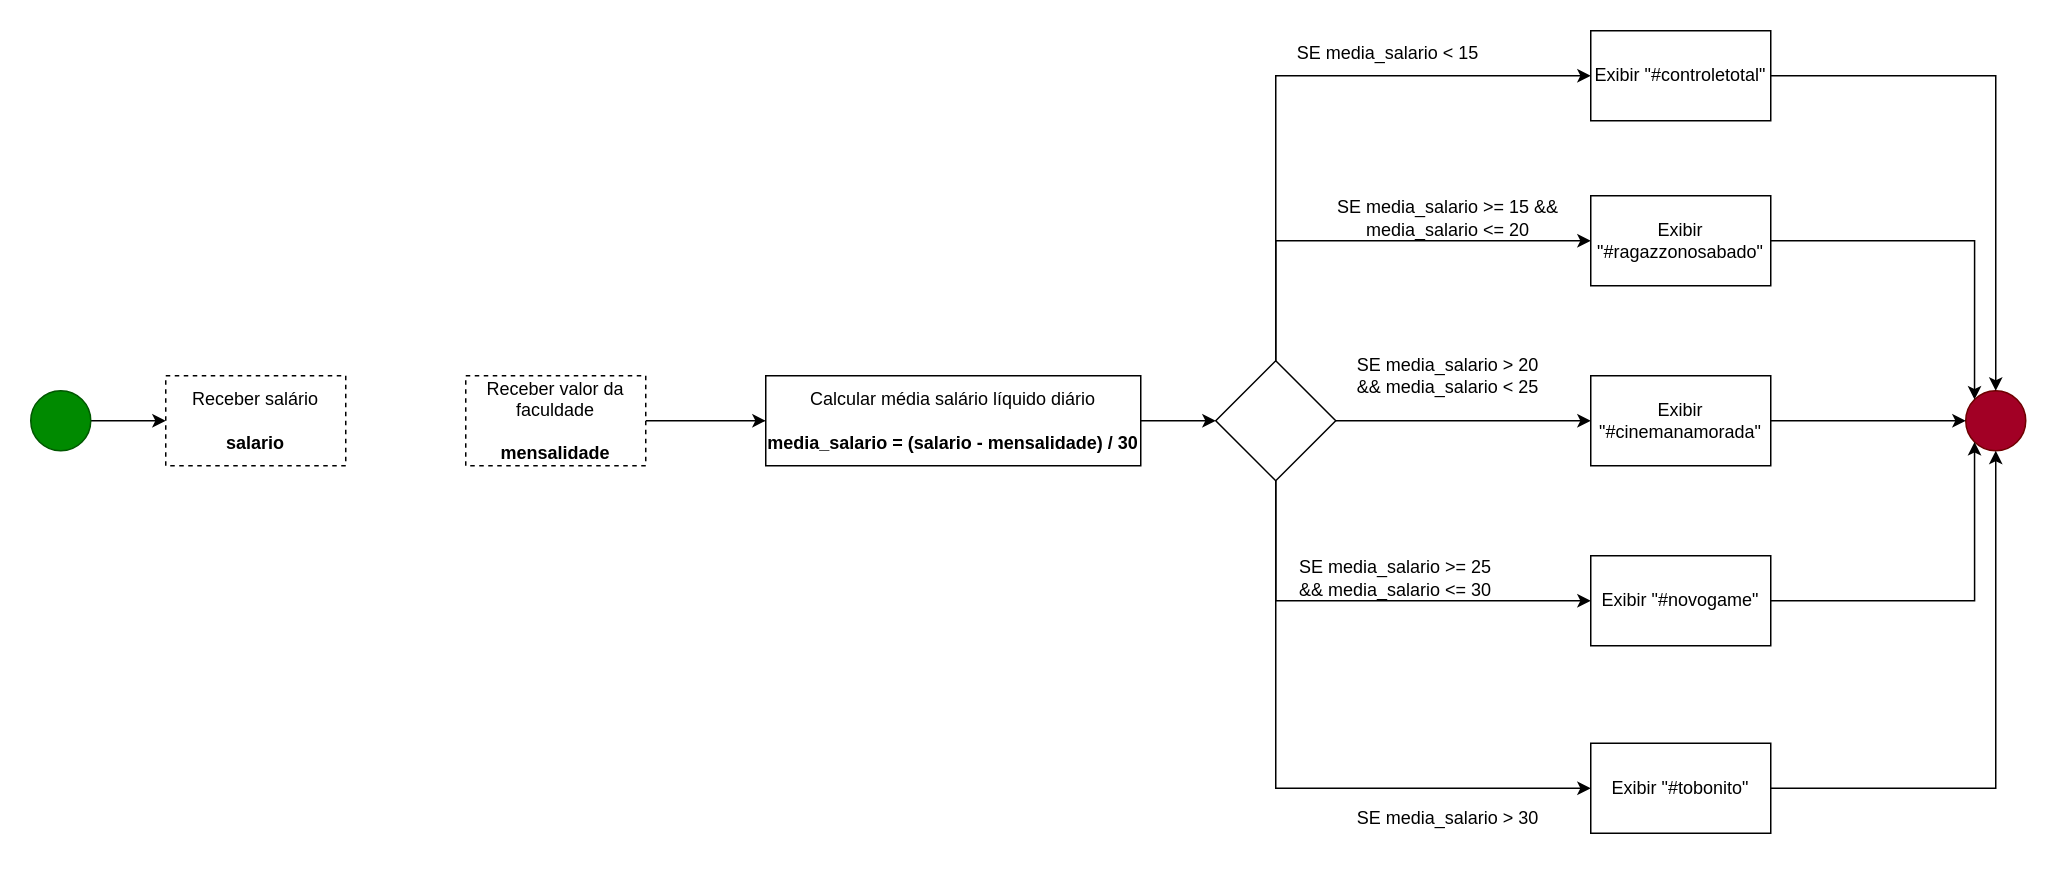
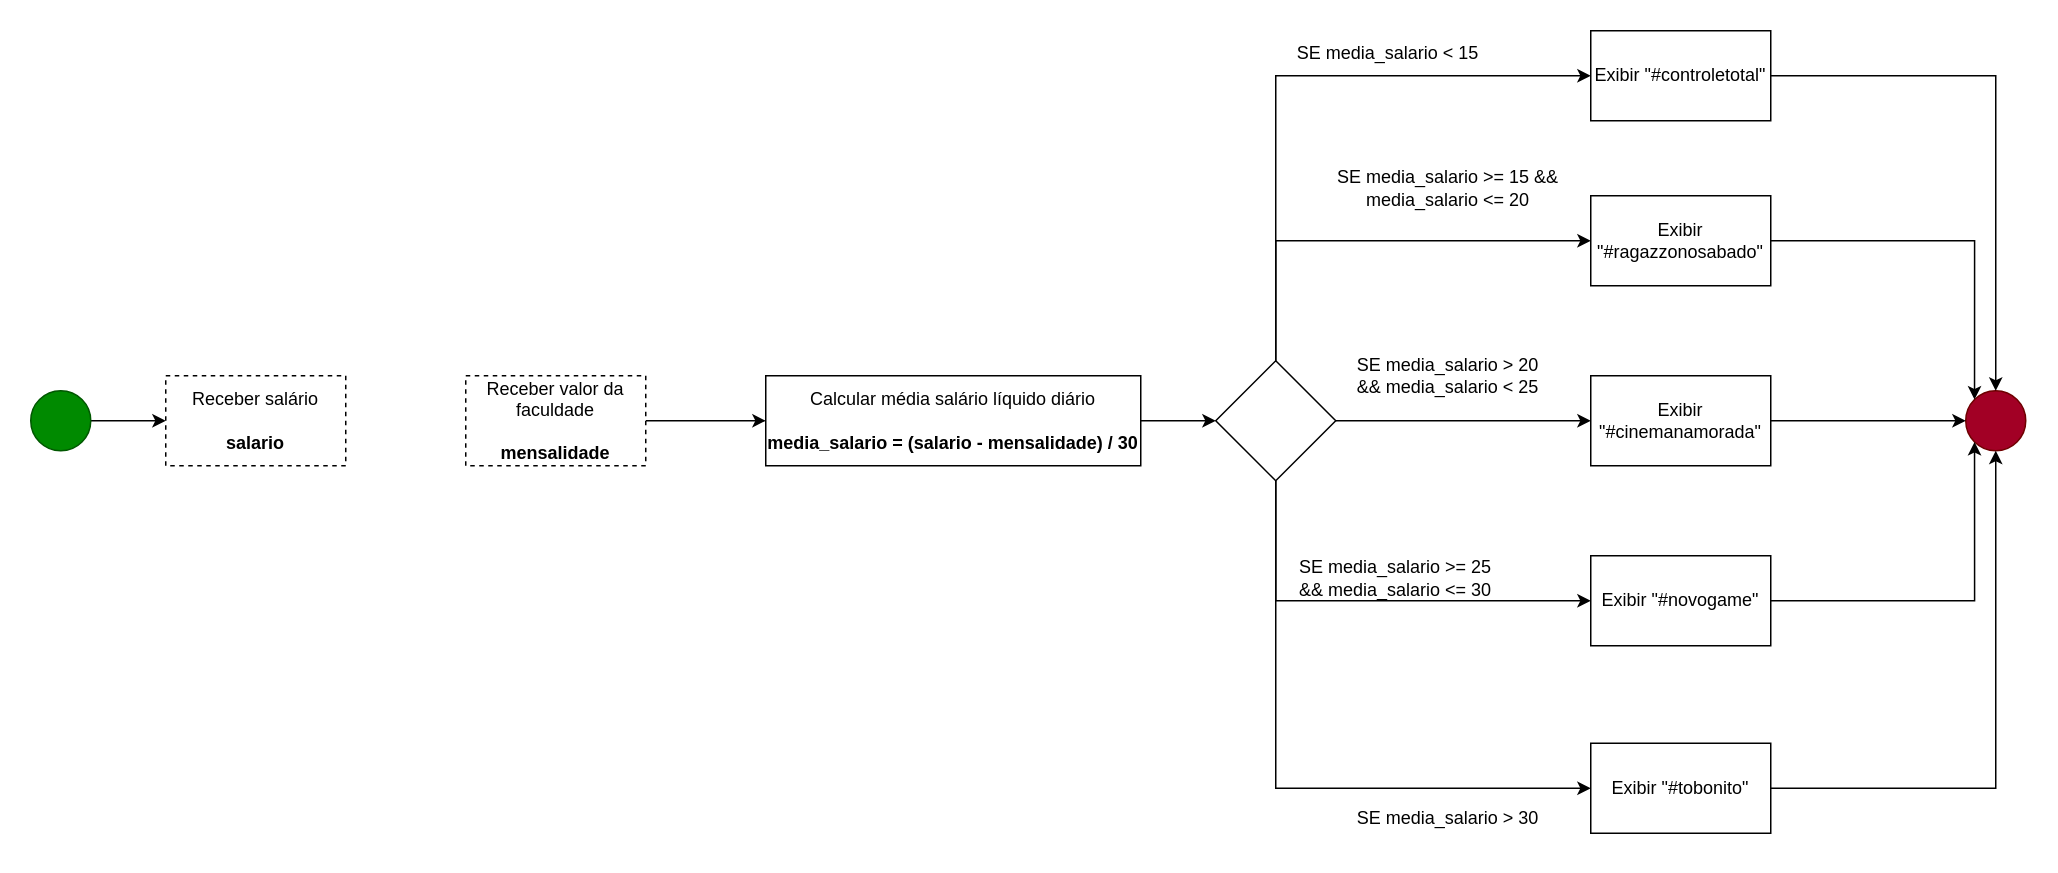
node "SE media_salario >= 15 && media_salario <= 20": moved (1448, 218) -> (1448, 188)
